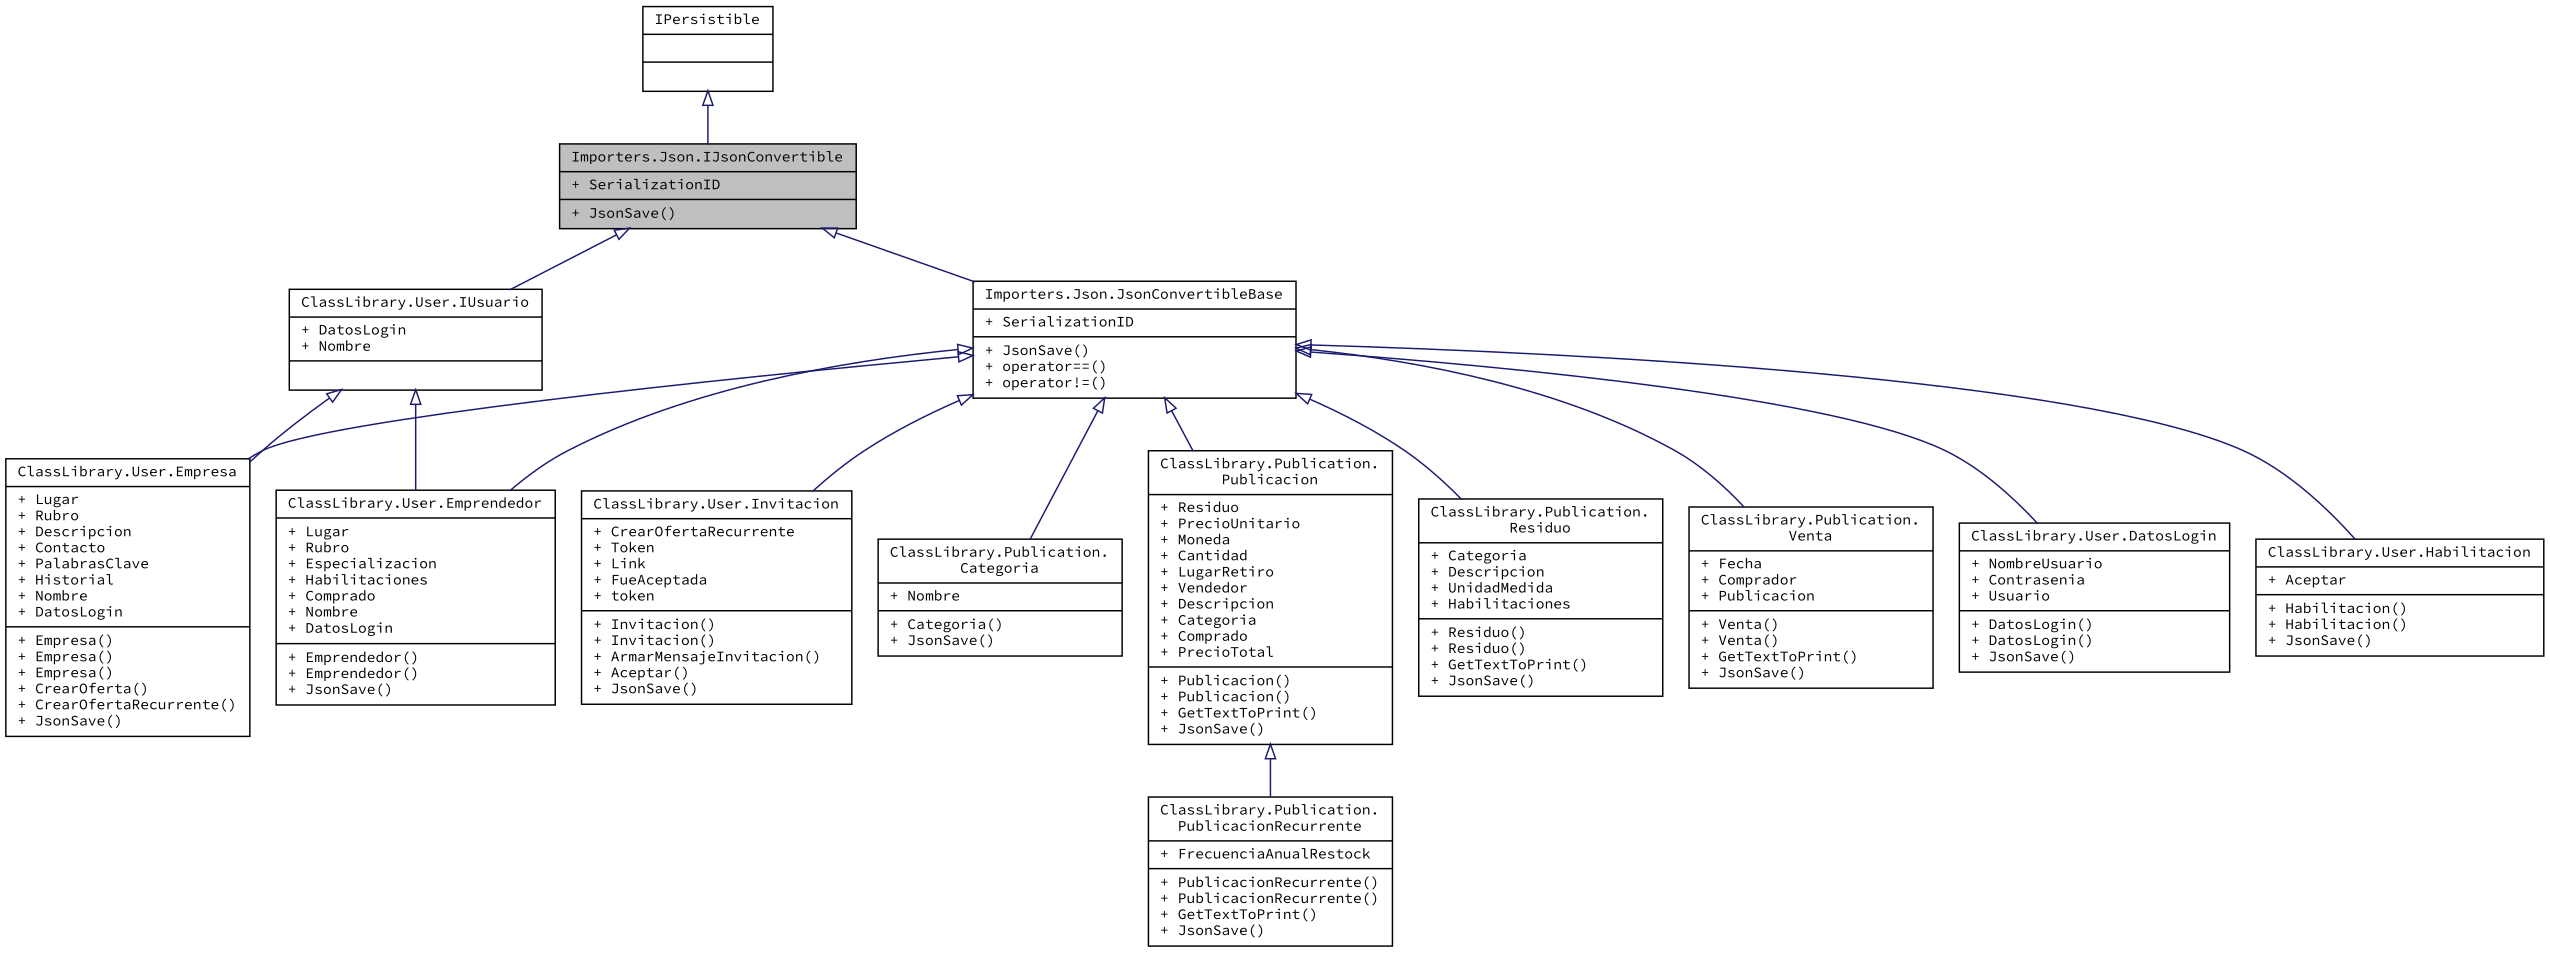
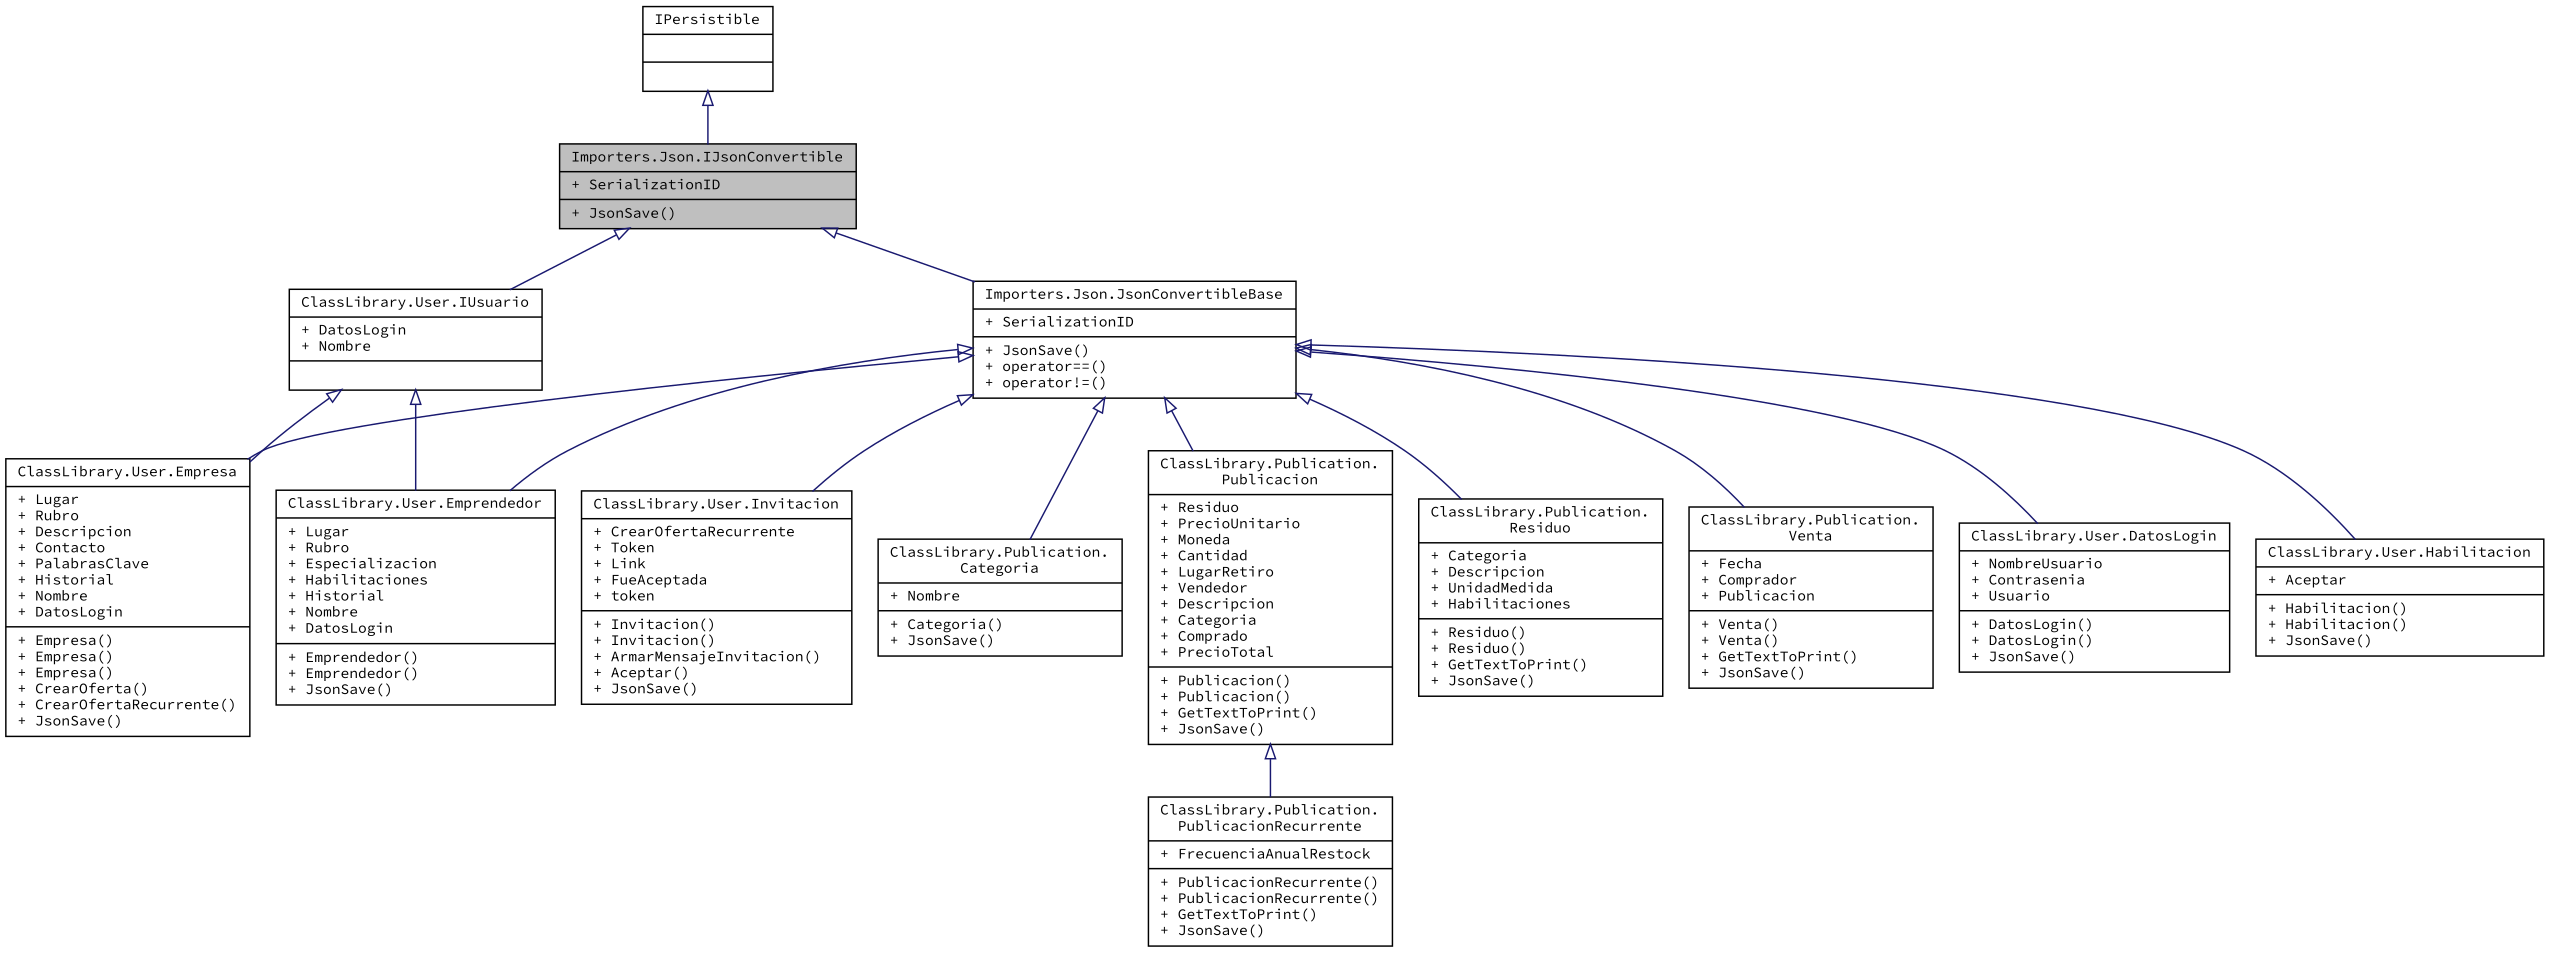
node "ClassLibrary.User.Emprendedor": text "+ Comprado" -> "+ Historial"
